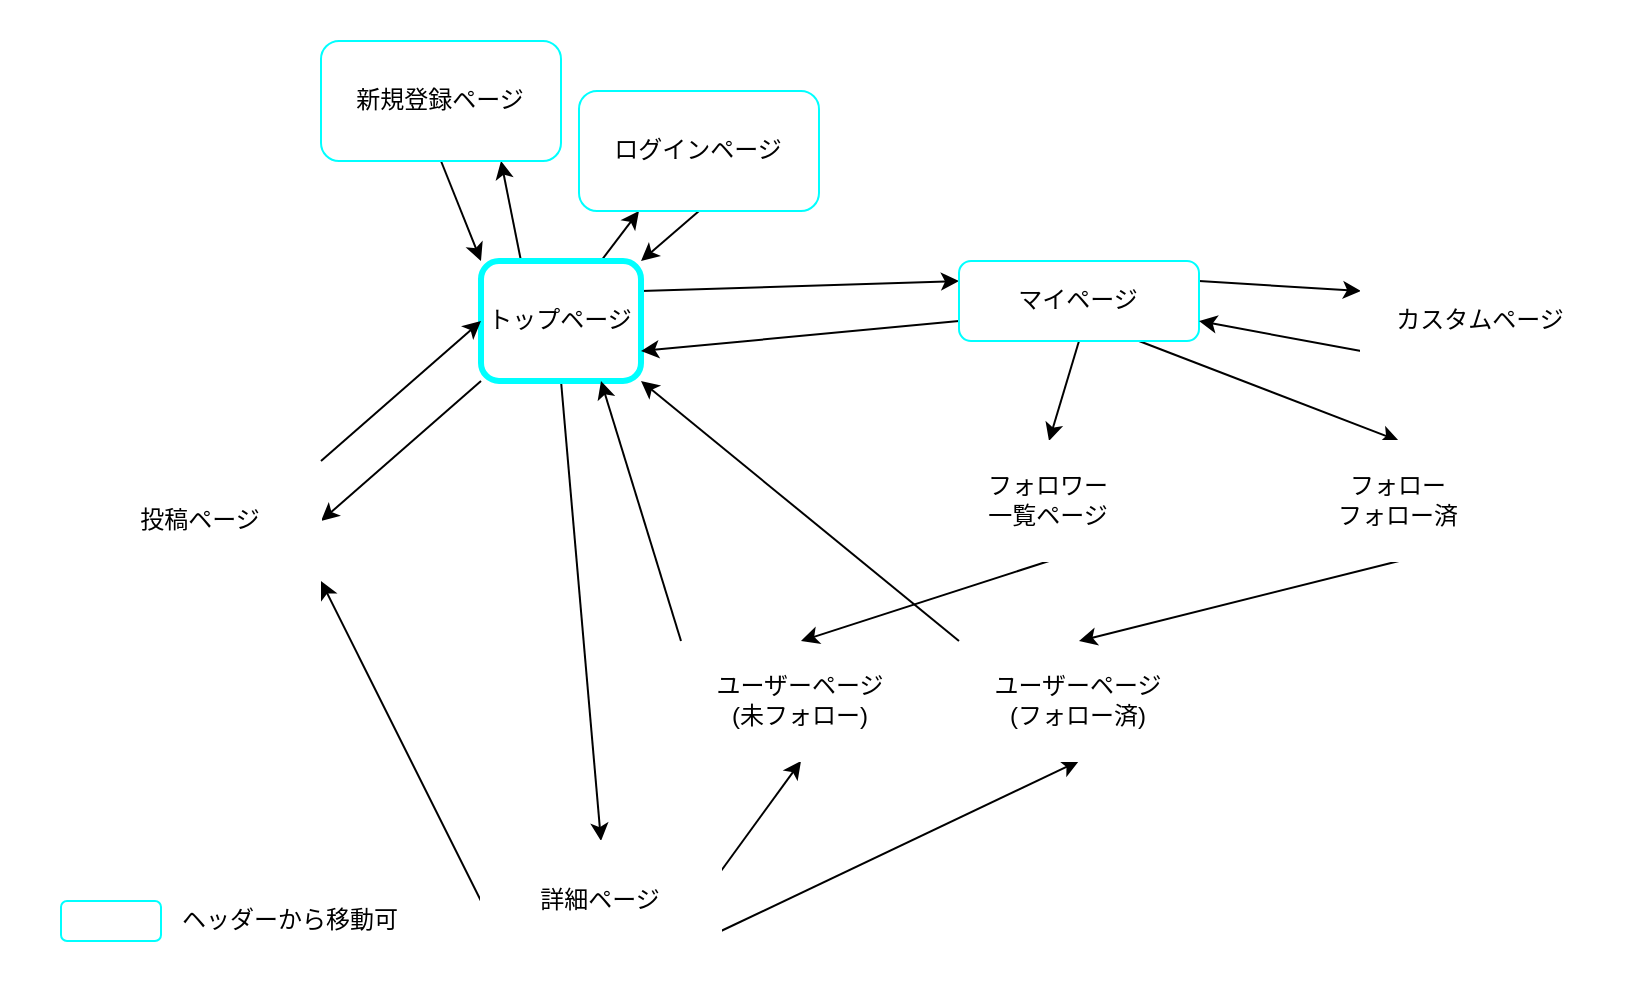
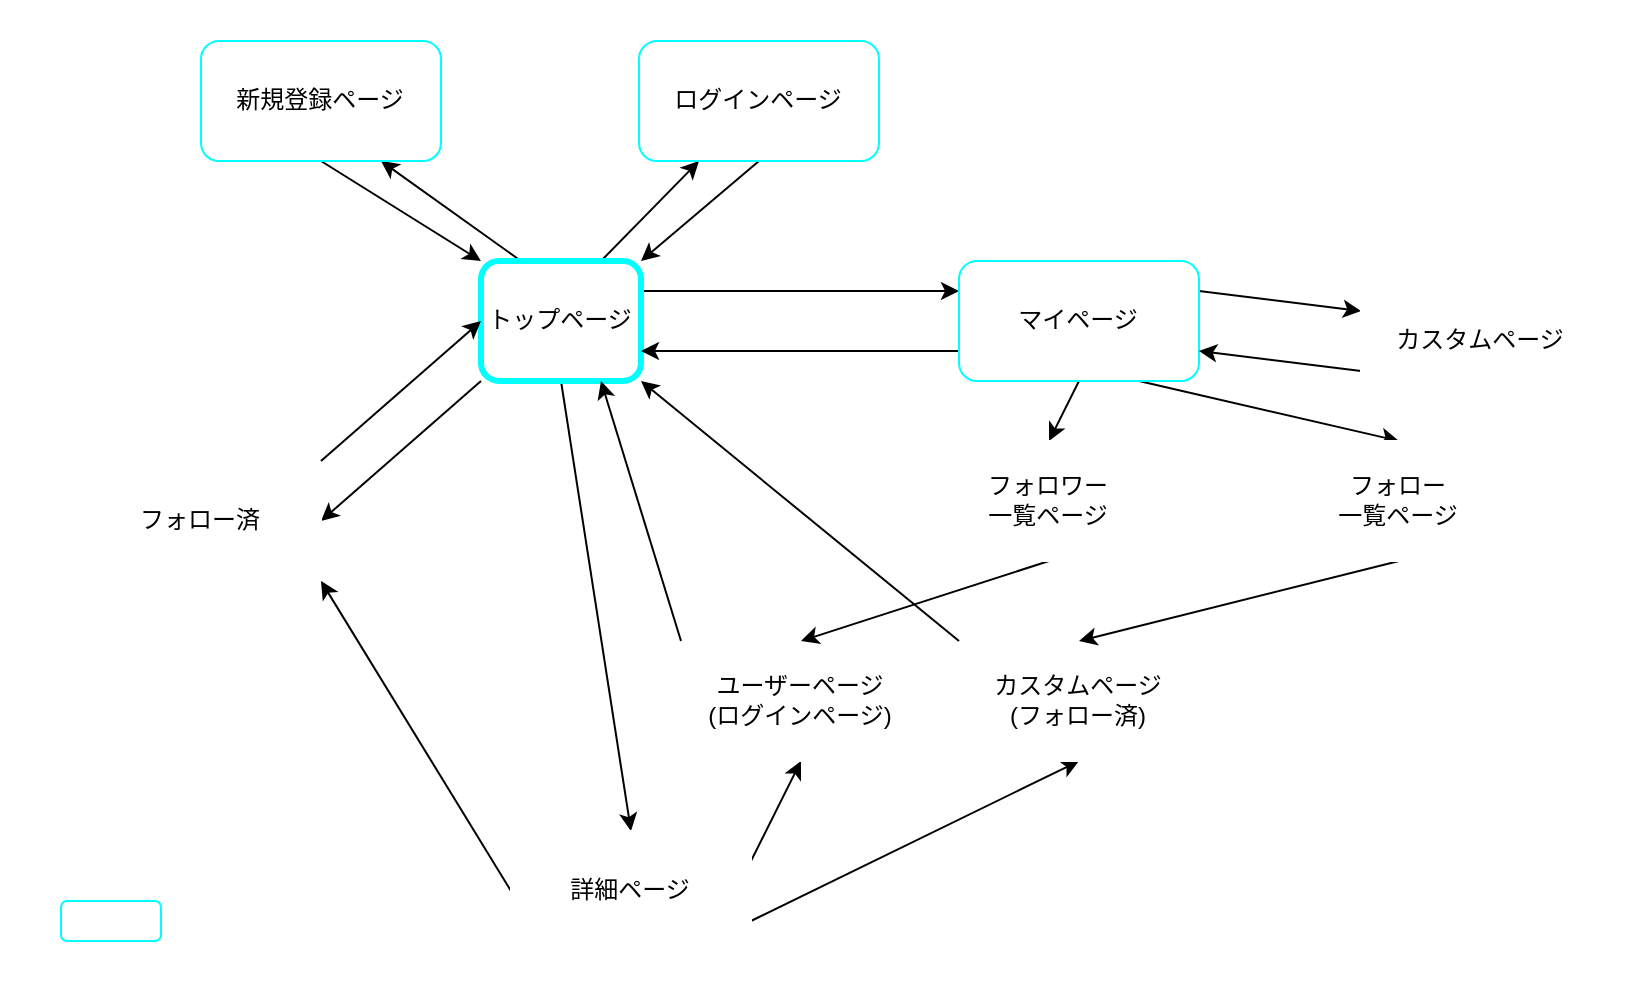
node "新規登録ページ": moved (441, 101) -> (321, 101)
node "ログインページ": moved (699, 151) -> (759, 101)
node "マイページ": size 240x80 -> 240x120
node "カスタムページ": moved (1481, 321) -> (1481, 341)
node "フォロー フォロー済": label "フォロー フォロー済" -> "フォロー 一覧ページ"
node "投稿ページ": label "投稿ページ" -> "フォロー済"
node "ユーザーページ (未フォロー)": label "ユーザーページ (未フォロー)" -> "ユーザーページ (ログインページ)"
node "ユーザーページ (フォロー済)": label "ユーザーページ (フォロー済)" -> "カスタムページ (フォロー済)"
node "詳細ページ": moved (601, 901) -> (631, 891)
node "ヘッダーから移動可": removed
